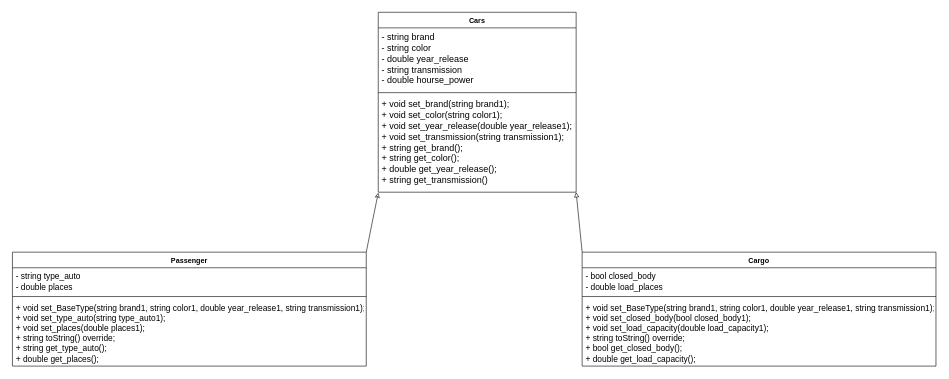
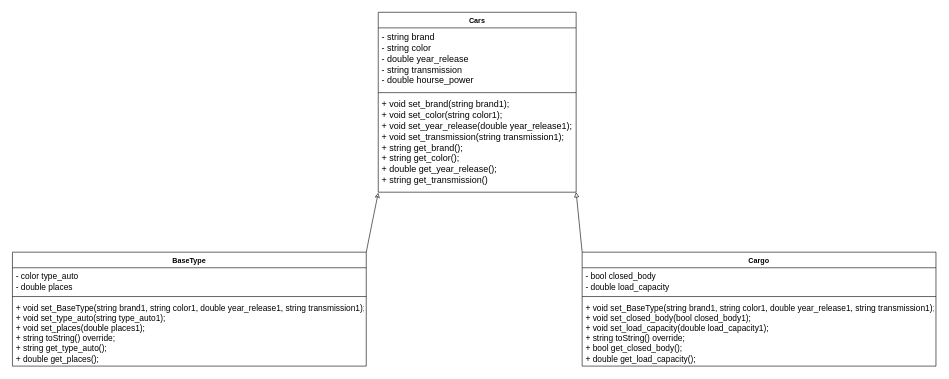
node "Passenger": label "Passenger" -> "BaseType"
node "- string type_auto - double places": label "- string type_auto - double places" -> "- color type_auto - double places"
node "- bool closed_body - double load_places": label "- bool closed_body - double load_places" -> "- bool closed_body - double load_capacity"
